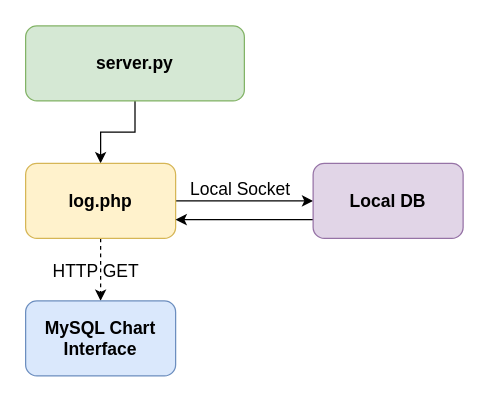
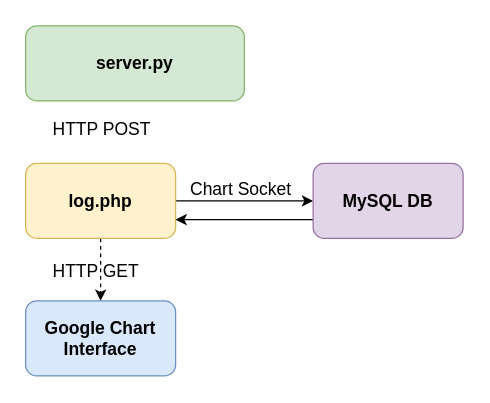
node "HTTP POST": added
edge "server.py" -> "log.php": removed
node "Local Socket": label "Local Socket" -> "Chart Socket"
node "Local DB": label "Local DB" -> "MySQL DB"
node "MySQL Chart Interface": label "MySQL Chart Interface" -> "Google Chart Interface"
